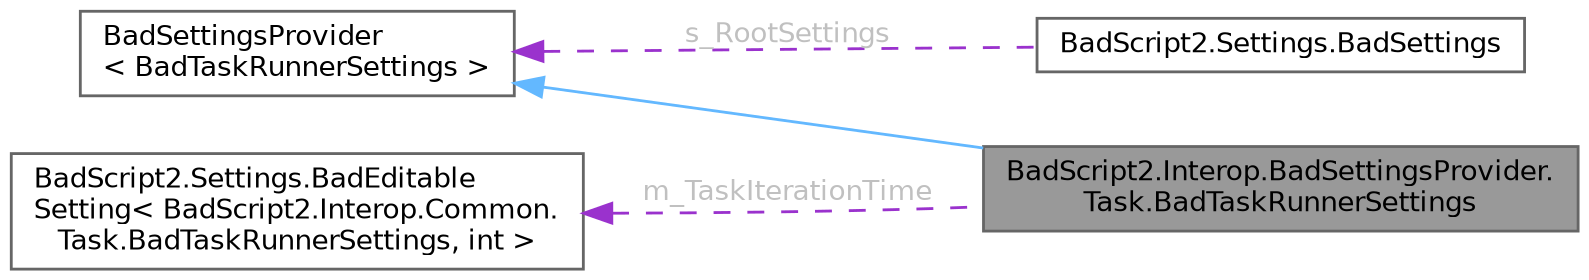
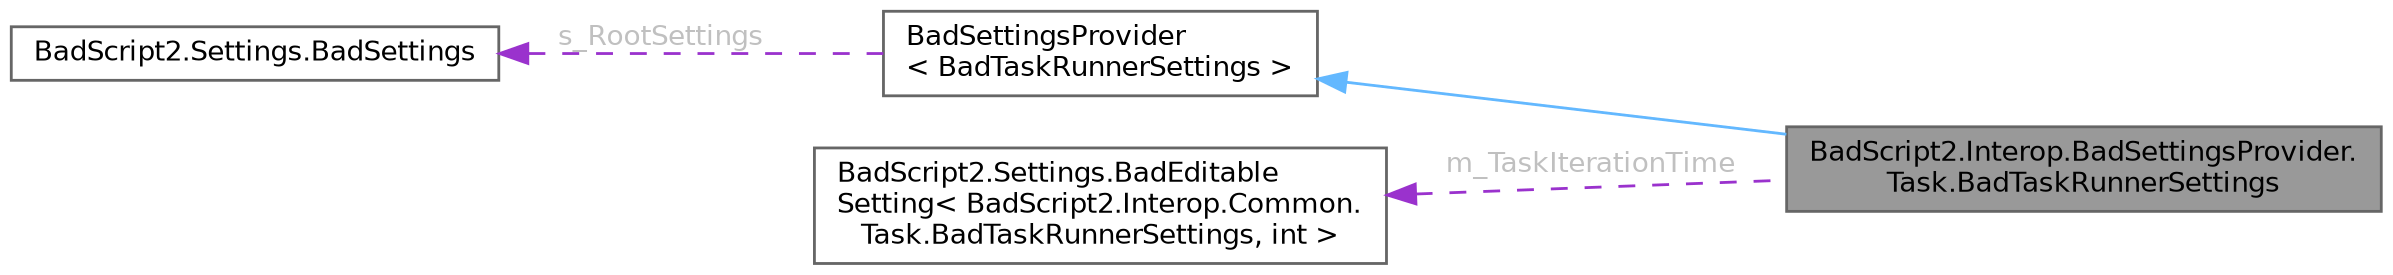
edge "BadScript2.Settings.BadSettings" -> "BadSettingsProvider < BadTaskRunnerSettings >": reversed
